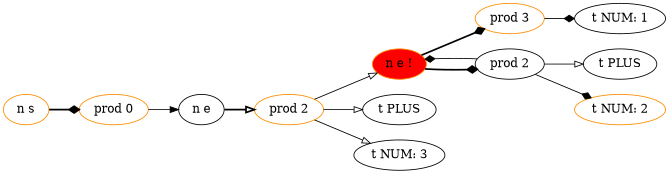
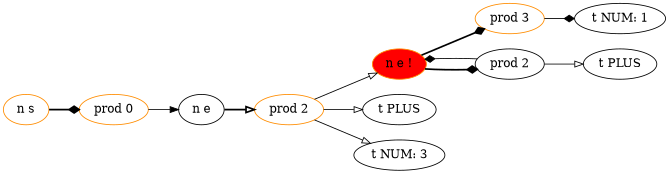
node "t NUM: 2": removed
